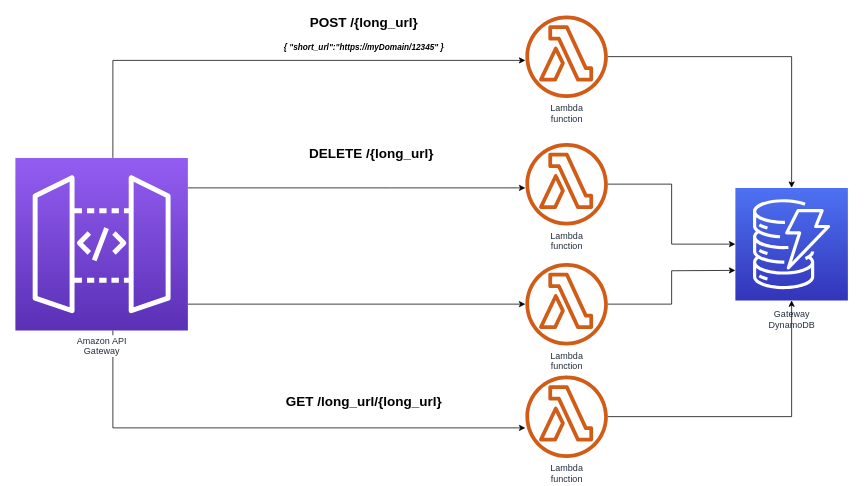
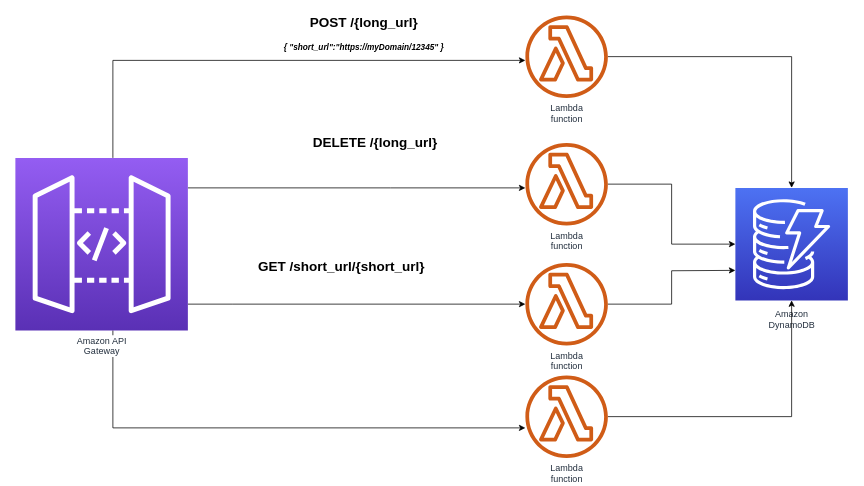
node "DELETE /{long_url}": moved (372, 154) -> (375, 143)
node "GET /short_url/{short_url}": added
node "Gateway DynamoDB": label "Gateway DynamoDB" -> "Amazon DynamoDB"
node "GET /long_url/{long_url}": removed
